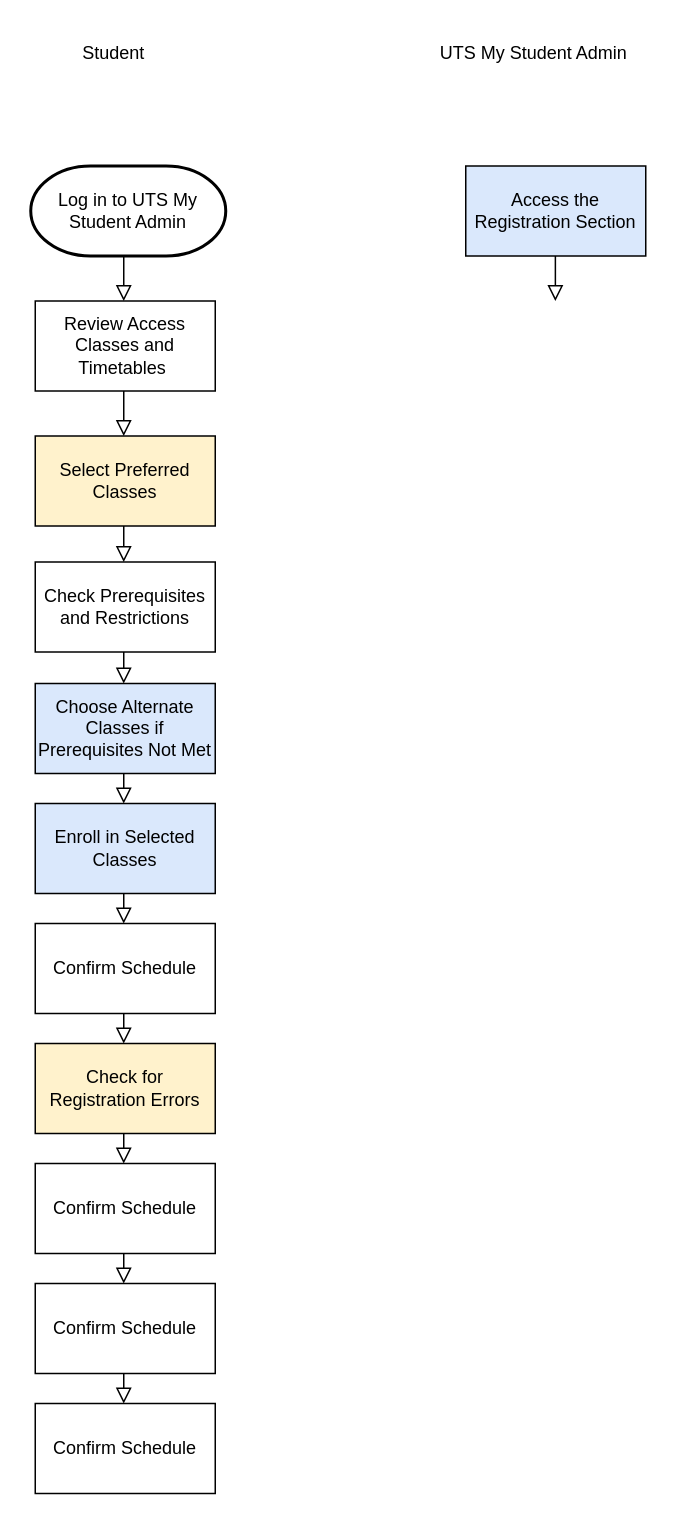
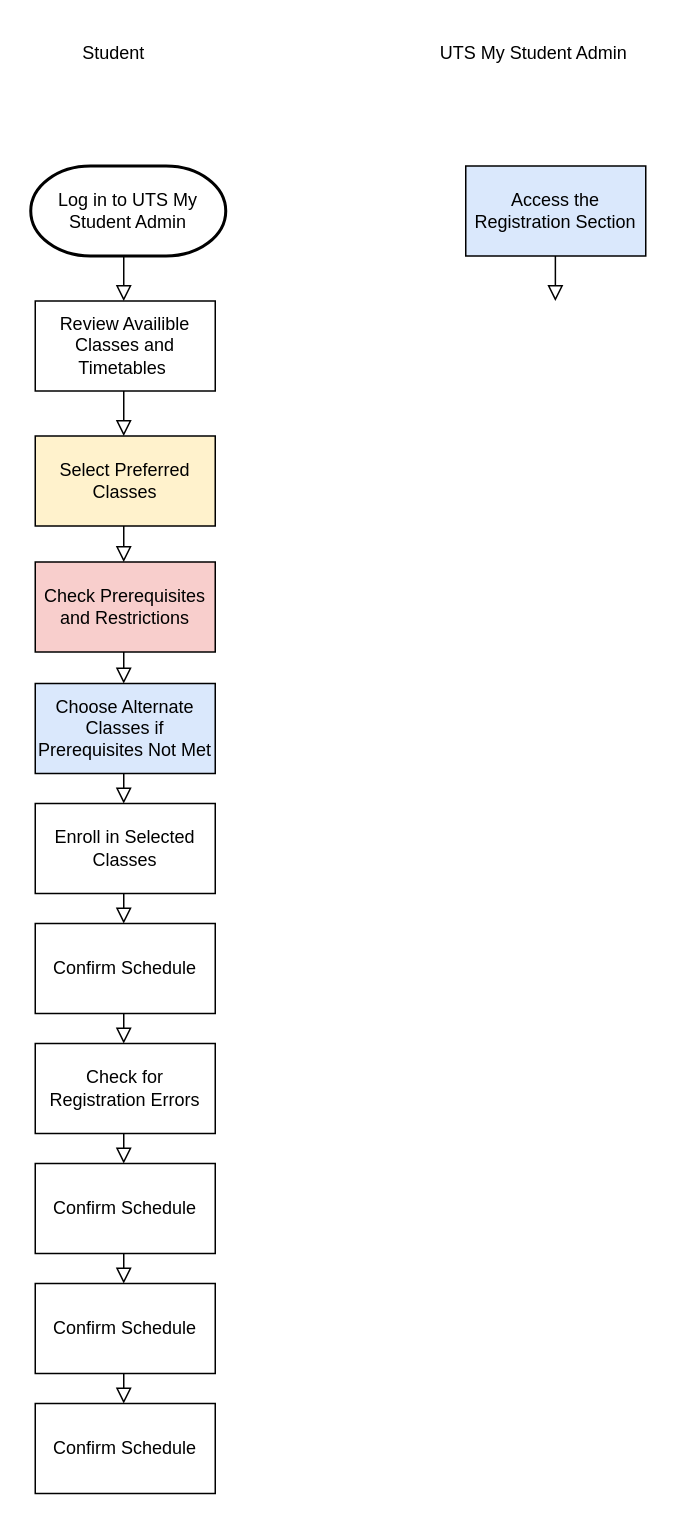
node "Review Access Classes and Timetables": label "Review Access Classes and Timetables" -> "Review Availible Classes and Timetables"
node "Check Prerequisites and Restrictions": fillcolor #ffffff -> #f8cecc
node "Enroll in Selected Classes": fillcolor #dae8fc -> #ffffff
node "Check for Registration Errors": fillcolor #fff2cc -> #ffffff
